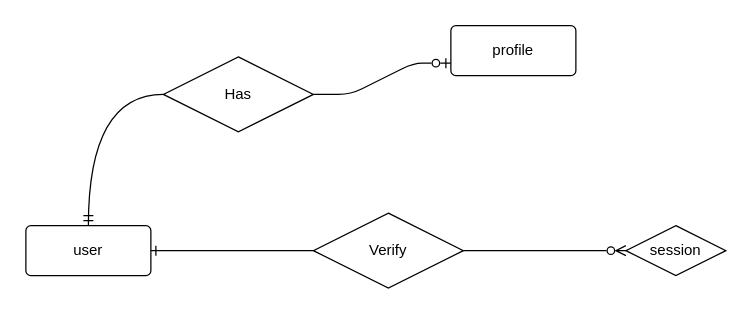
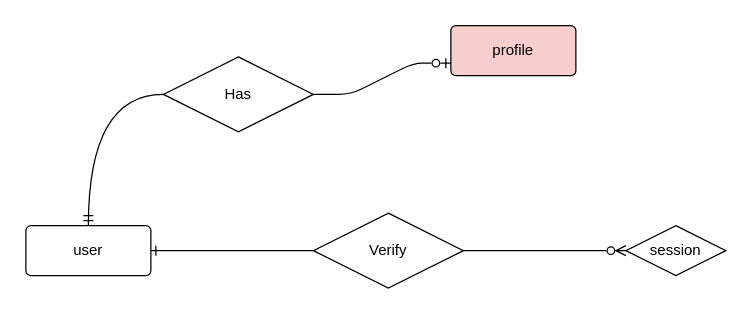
node "profile": fillcolor #ffffff -> #f8cecc
